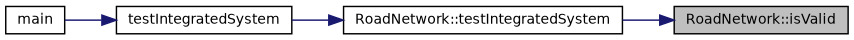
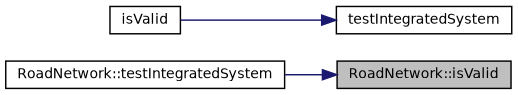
node "main": label "main" -> "isValid"
edge "testIntegratedSystem" -> "RoadNetwork::testIntegratedSystem": removed
